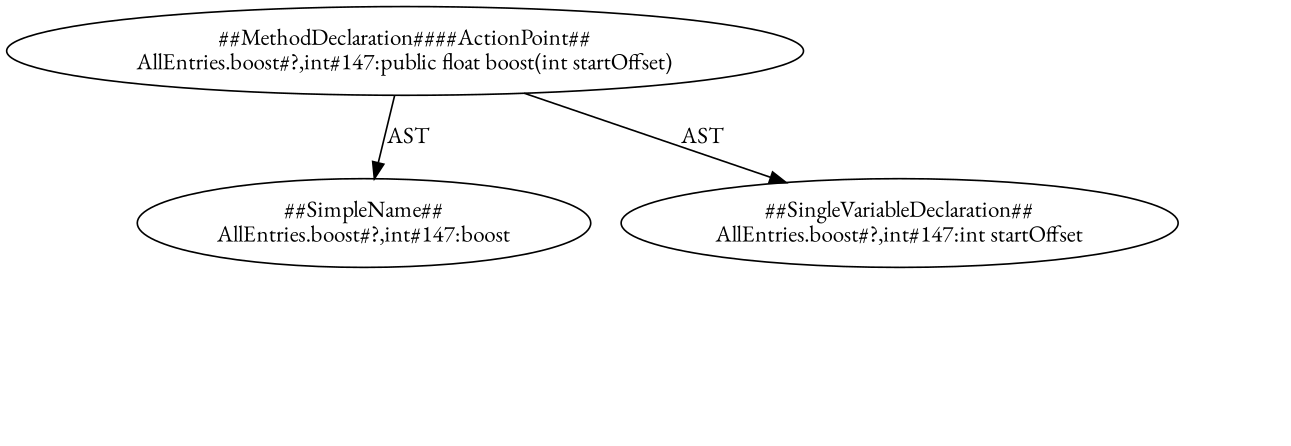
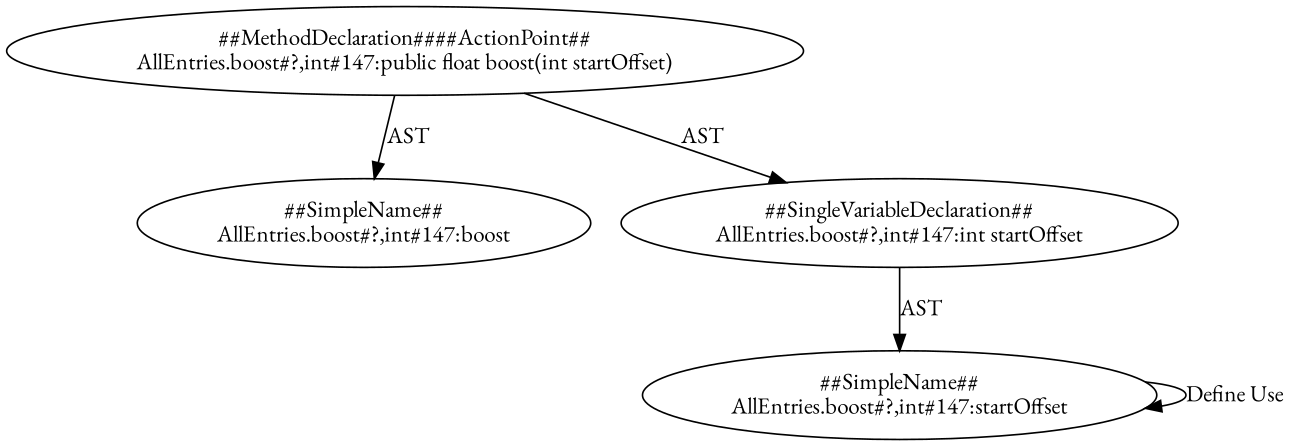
node "##SimpleName## AllEntries.boost#?,int#147:startOffset": added
